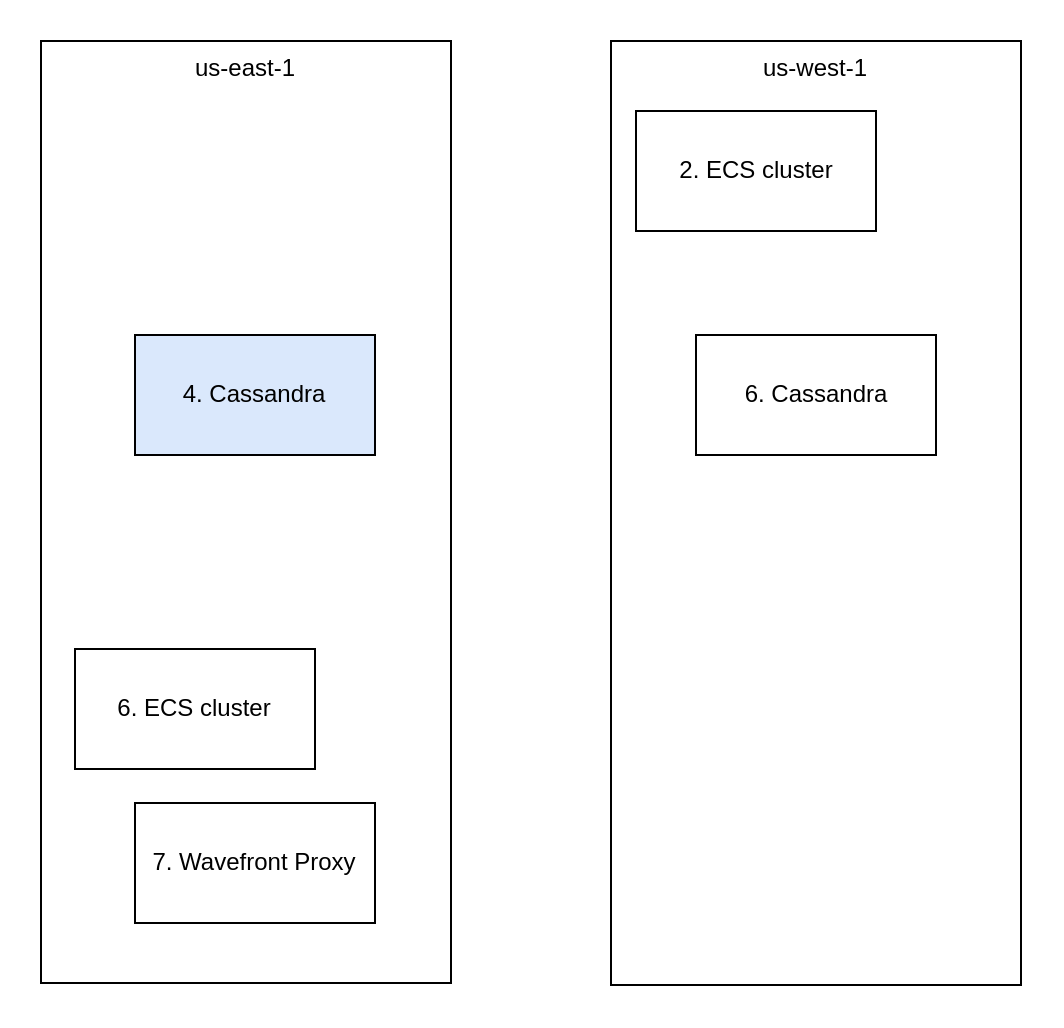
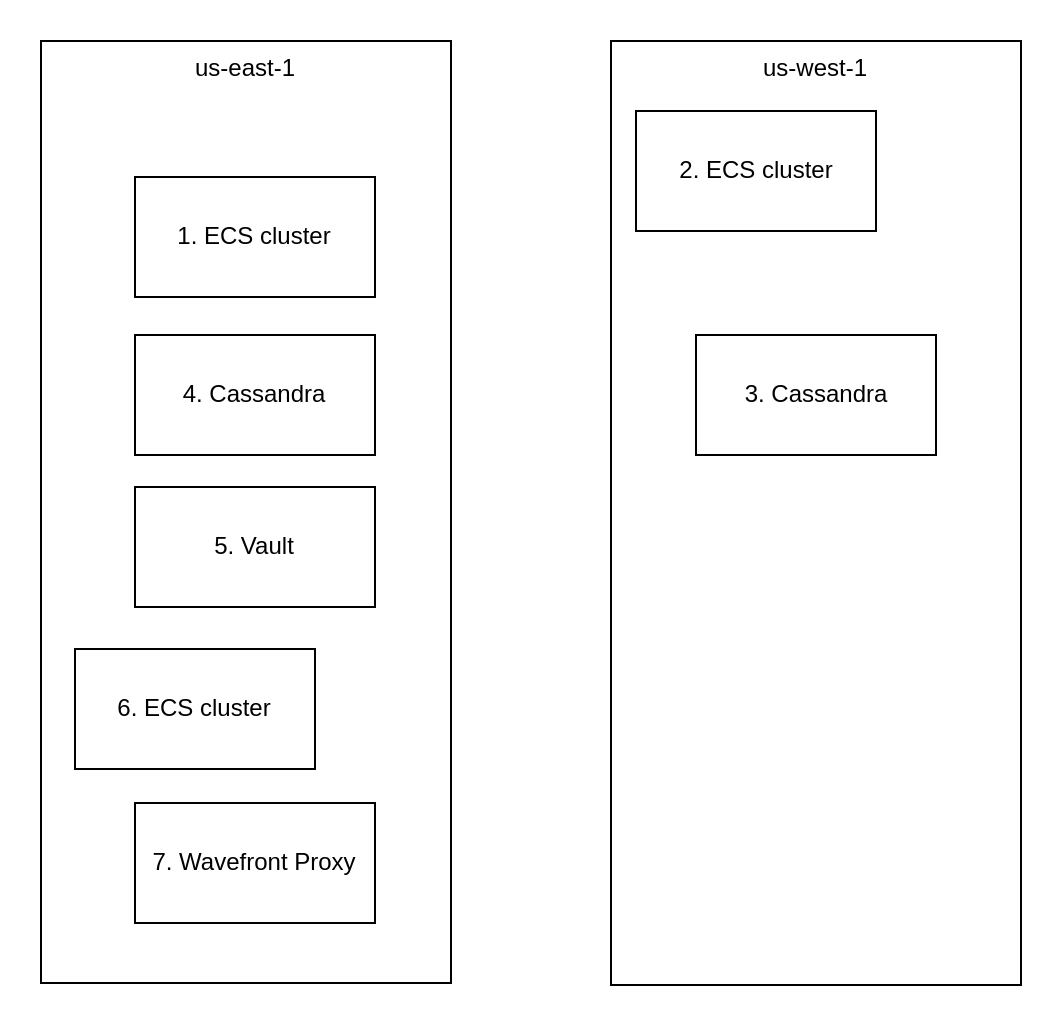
node "1. ECS cluster": added
node "4. Cassandra": fillcolor #dae8fc -> #ffffff
node "6. Cassandra": label "6. Cassandra" -> "3. Cassandra"
node "5. Vault": added
